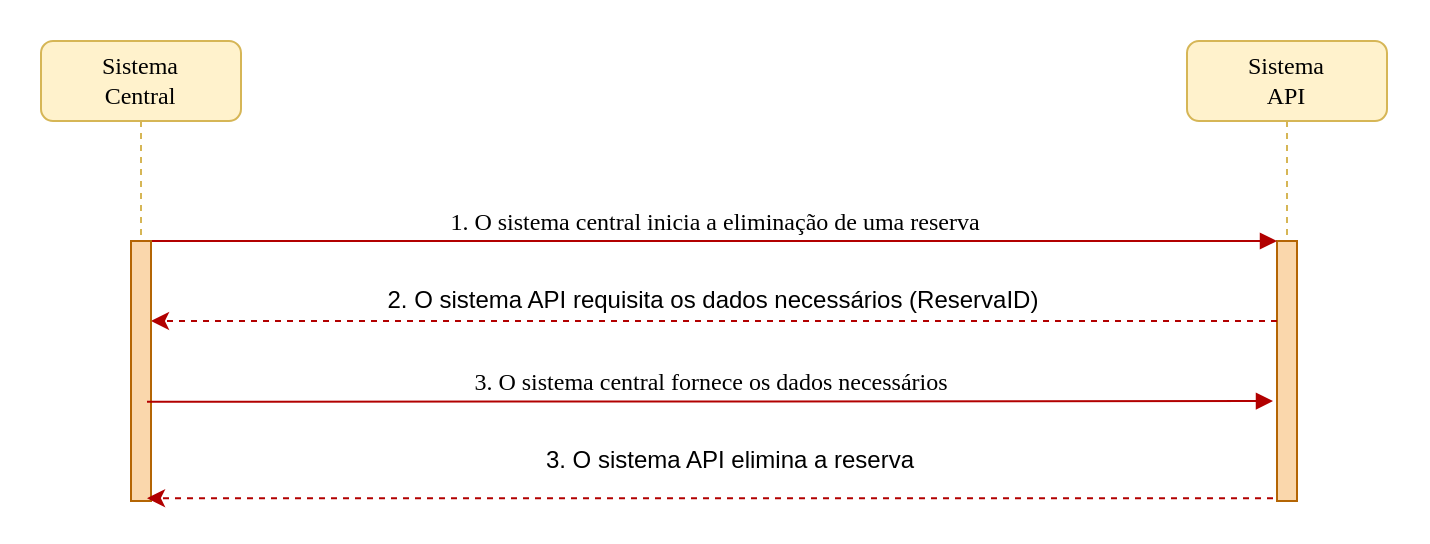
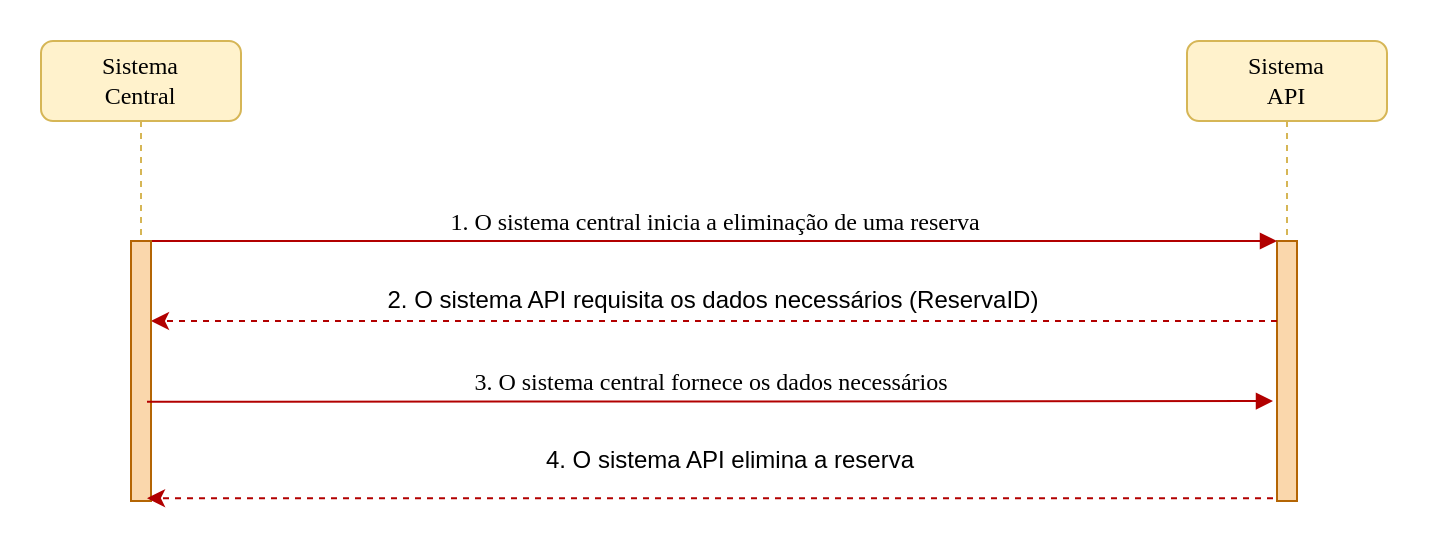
node "3. O sistema API elimina a reserva": label "3. O sistema API elimina a reserva" -> "4. O sistema API elimina a reserva"
